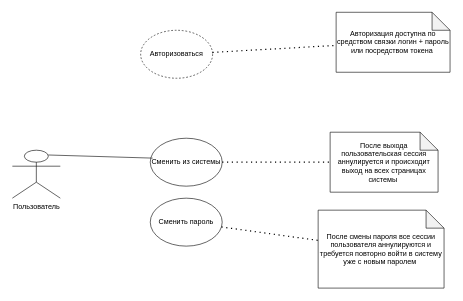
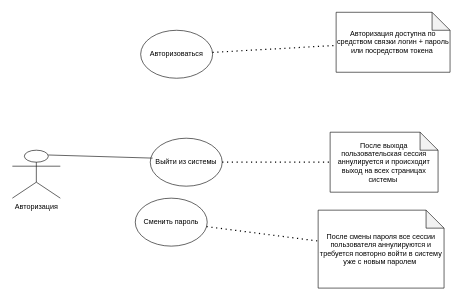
node "Авторизоваться": style dashed -> solid
node "Сменить из системы": label "Сменить из системы" -> "Выйти из системы"
node "Пользователь": label "Пользователь" -> "Авторизация"
node "Сменить пароль": moved (186, 222) -> (171, 222)
